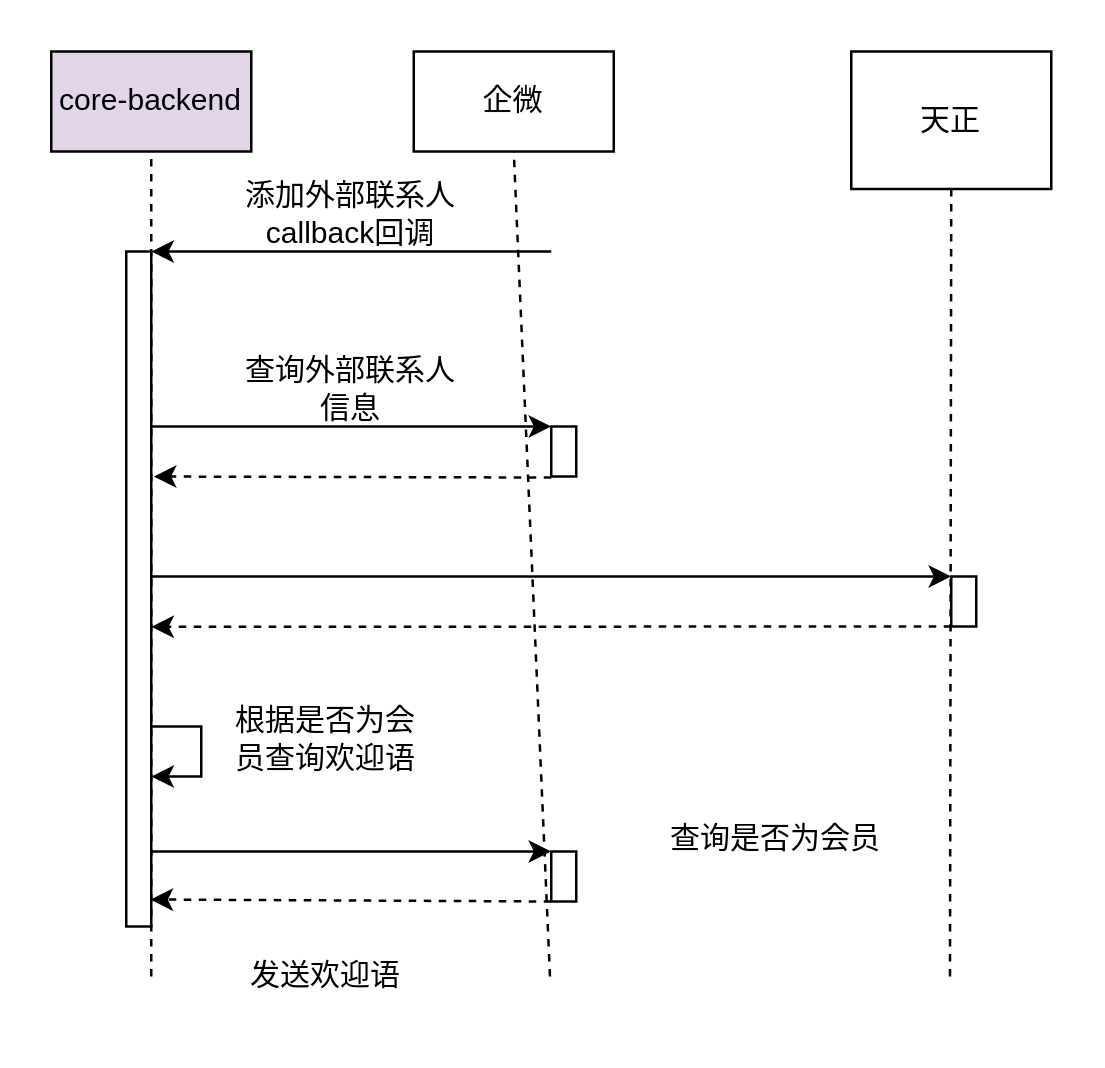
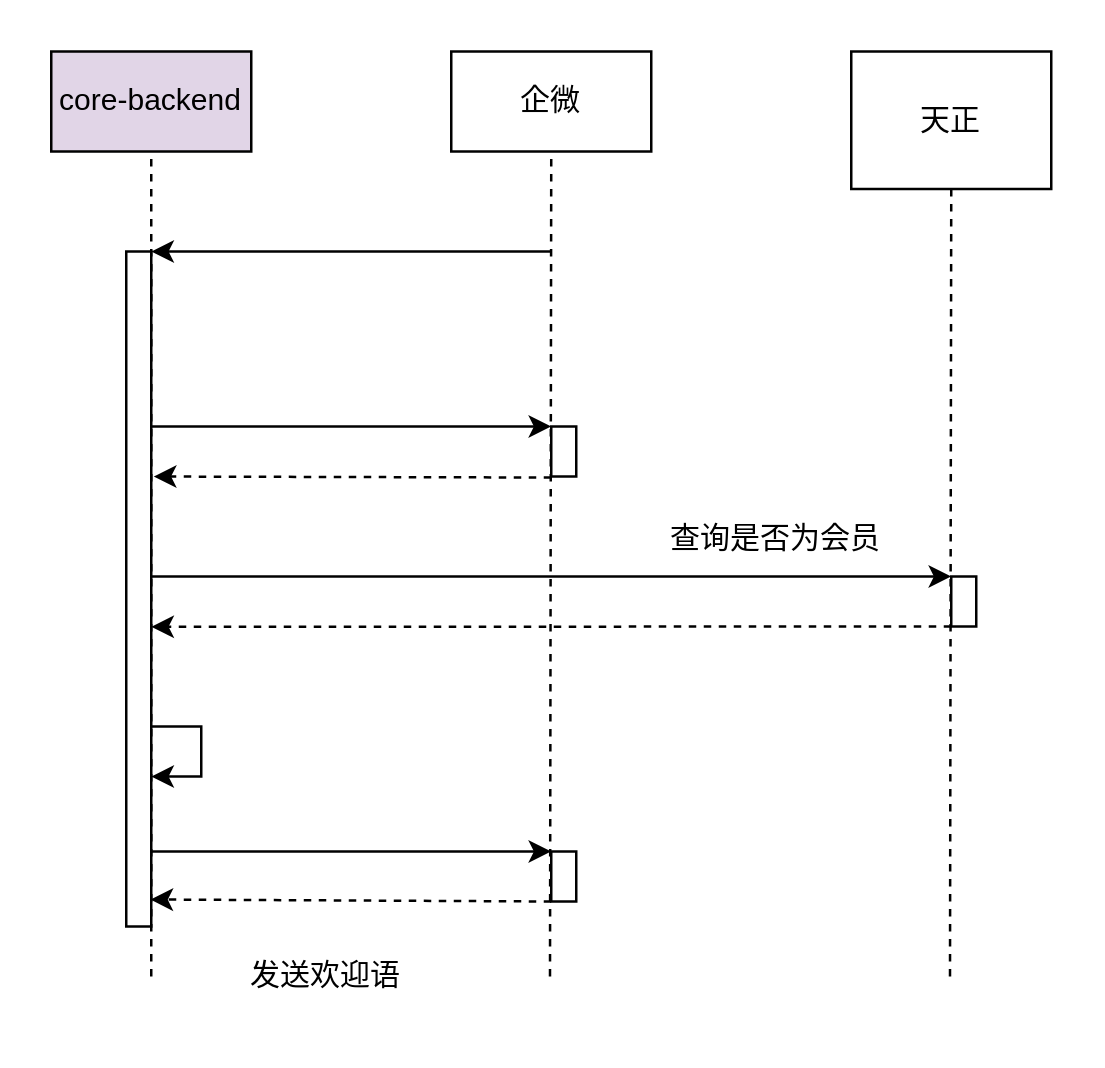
node "企微": moved (514, 101) -> (551, 101)
node "添加外部联系人callback回调": removed
node "查询外部联系人信息": removed
node "根据是否为会员查询欢迎语": removed
node "查询是否为会员": moved (776, 839) -> (776, 539)
